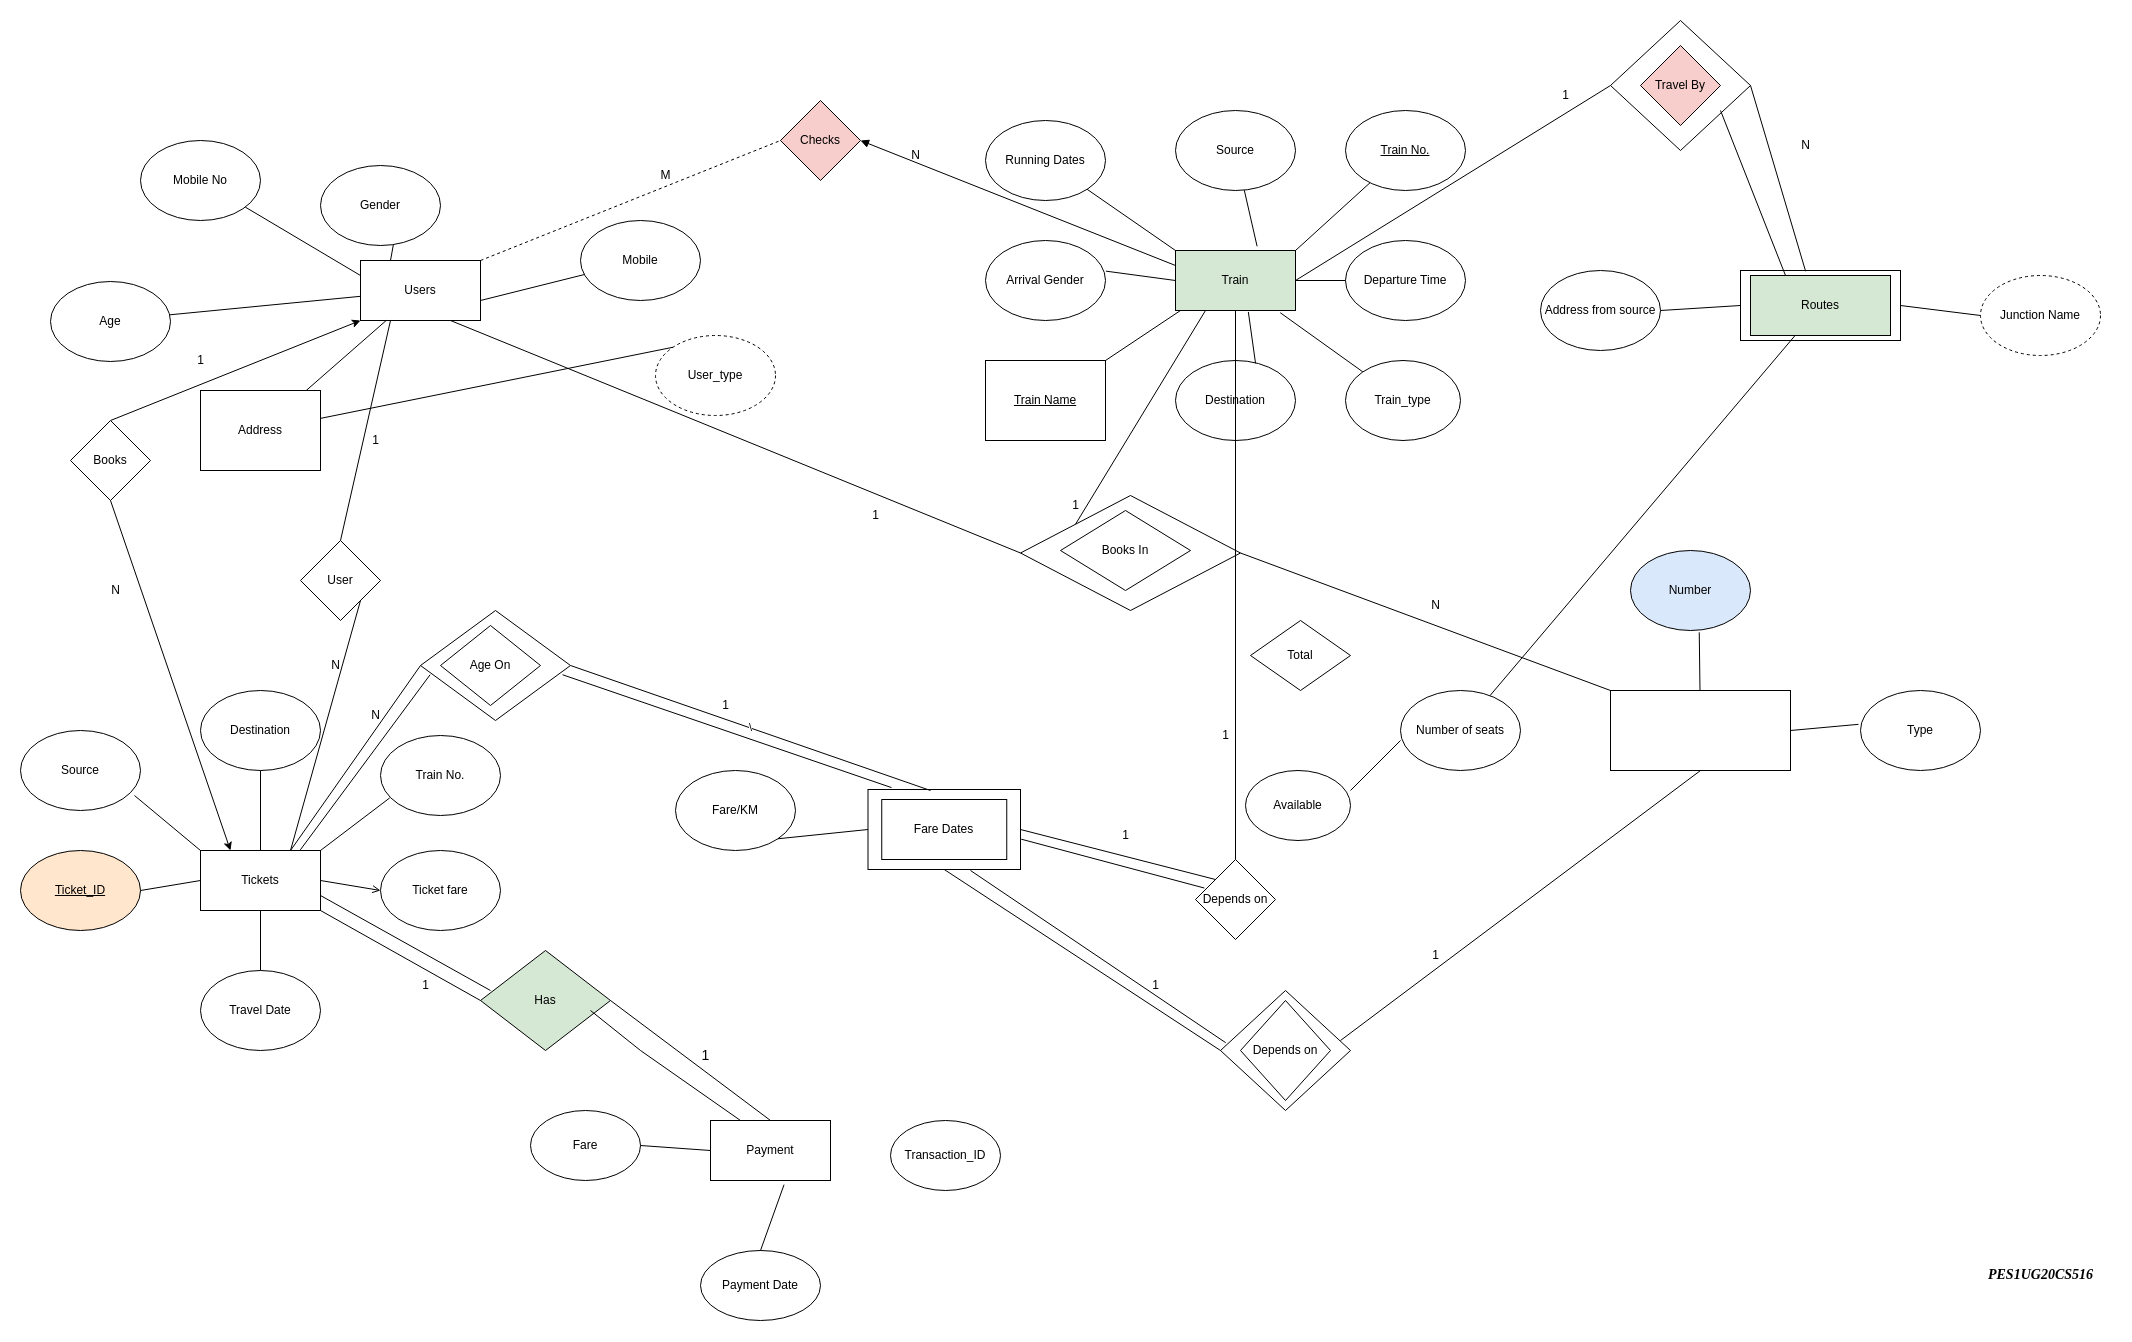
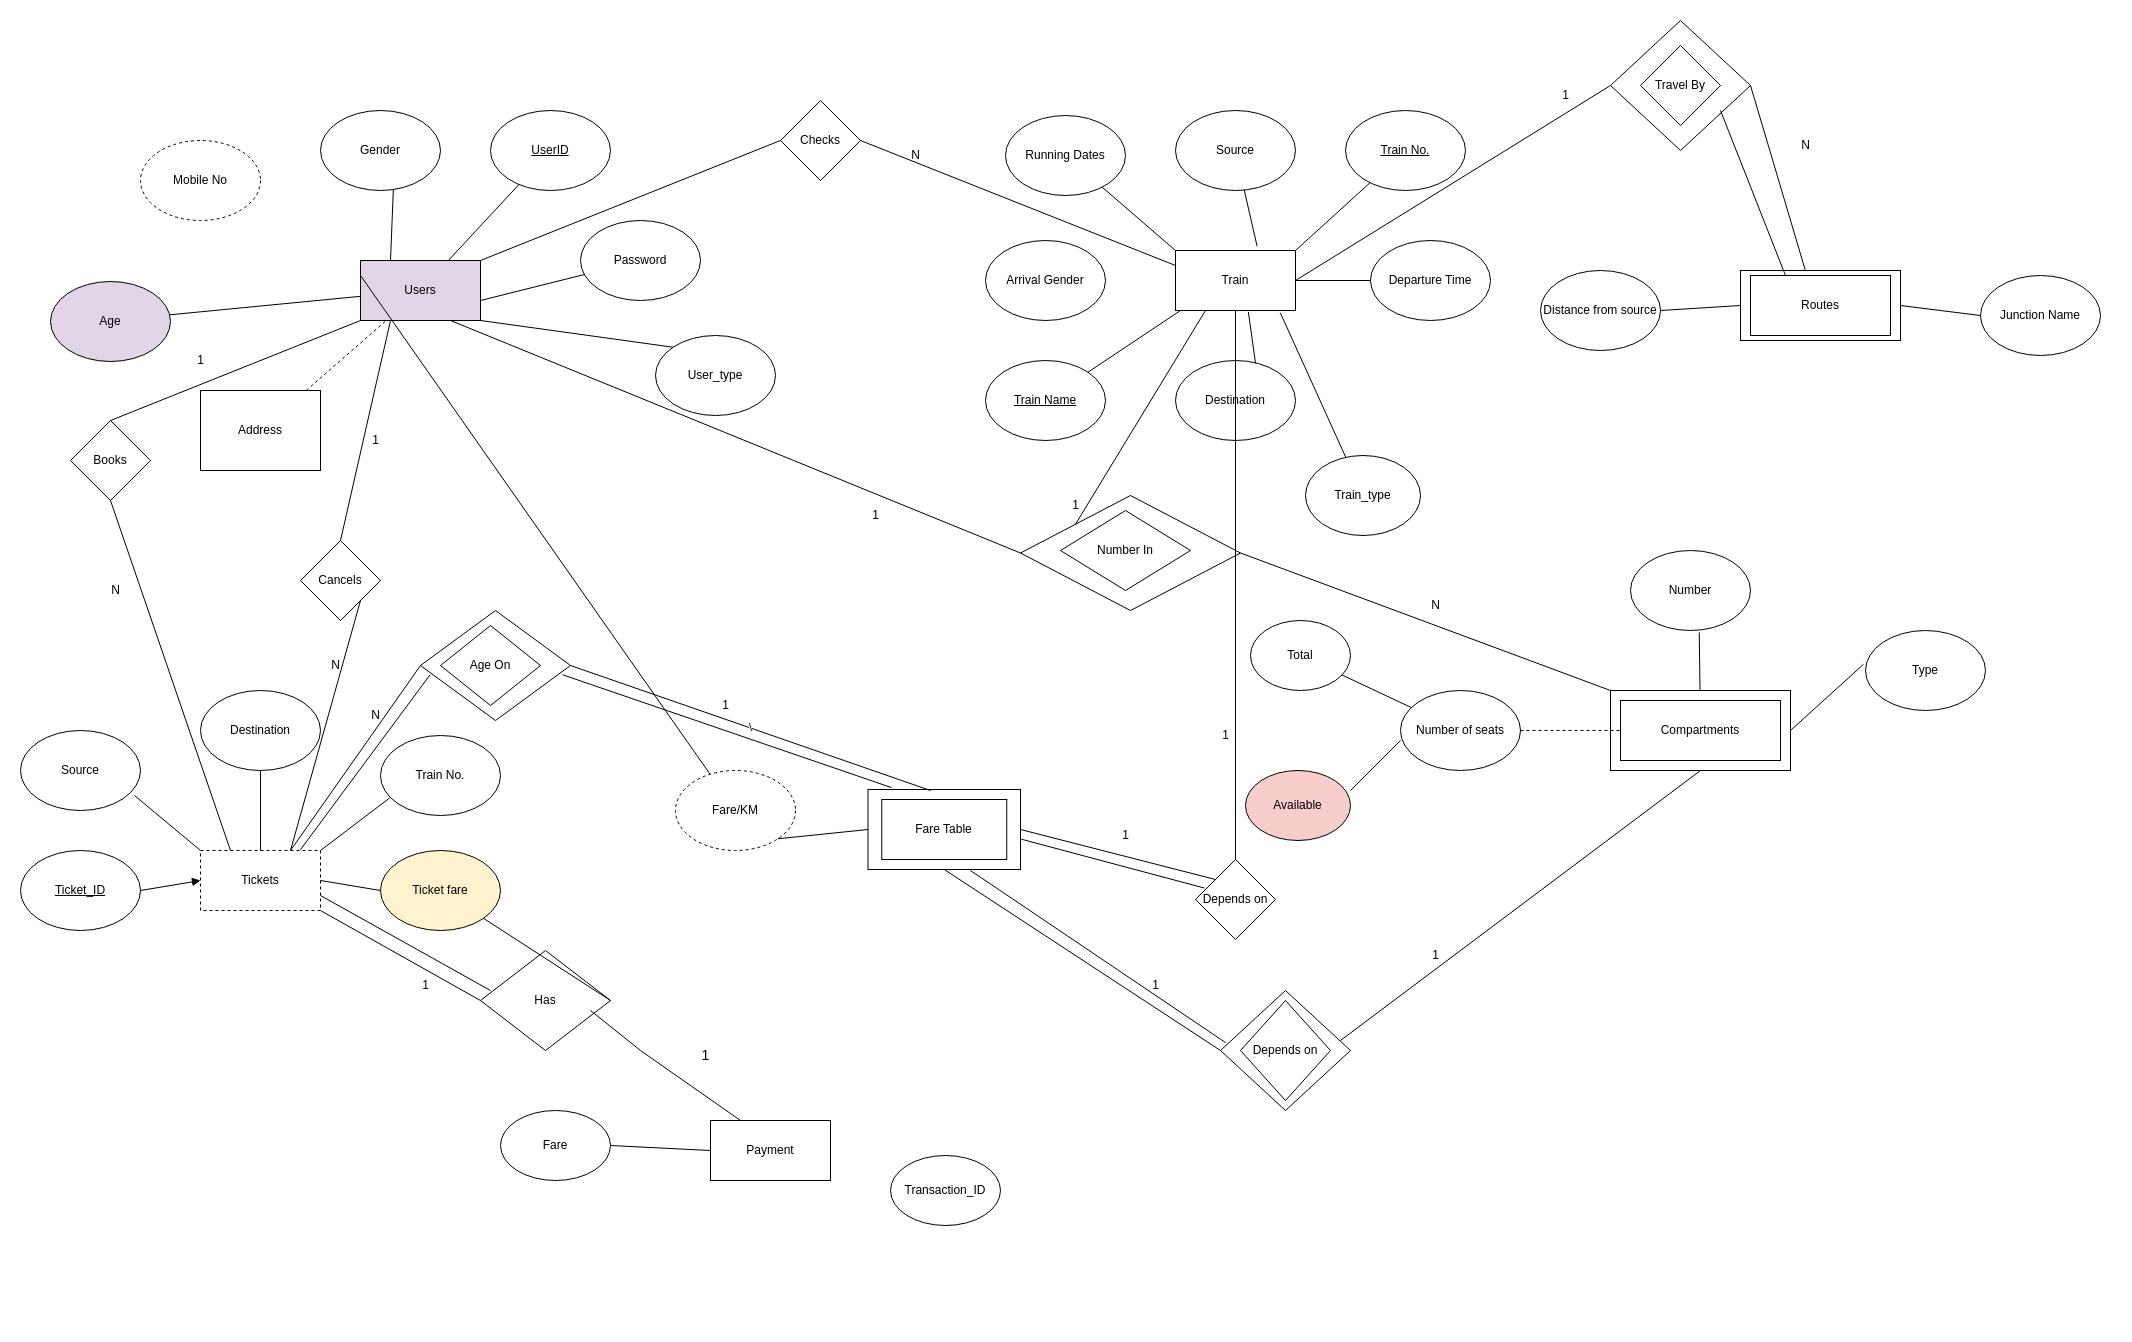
node "Travel By": fillcolor #f8cecc -> #ffffff
node "Checks": fillcolor #f8cecc -> #ffffff
edge "Train" -> "Checks": arrowhead block -> none
node "UserID": added
node "Running Dates": moved (1046, 161) -> (1066, 156)
node "M": removed
node "Mobile No": style solid -> dashed
edge "Checks" -- "Users": style dashed -> solid
node "Gender": moved (381, 206) -> (381, 151)
edge "UserID" -- "Users": added
edge "Mobile No" -- "Users": now "Fare/KM" -- "Users"
node "Mobile": label "Mobile" -> "Password"
edge "Arrival Gender" -- "Train": removed
node "Train": fillcolor #d5e8d4 -> #ffffff
node "Departure Time": moved (1406, 281) -> (1431, 281)
node "Users": fillcolor #ffffff -> #e1d5e7
node "Routes": fillcolor #d5e8d4 -> #ffffff
node "Address from source": label "Address from source" -> "Distance from source"
node "Junction Name": style dashed -> solid
node "Age": fillcolor #ffffff -> #e1d5e7
edge "Books" -> "Users": arrowhead classic -> none
edge "Users" -- "Address": style solid -> dashed
node "User_type": style dashed -> solid
edge "User_type" -- "Address": now "User_type" -- "Users"
node "Train Name": shape rectangle -> ellipse
node "Train_type": moved (1403, 401) -> (1363, 496)
edge "Routes" -- "Number of seats": now "Total" -- "Number of seats"
node "Books In": label "Books In" -> "Number In"
node "User": label "User" -> "Cancels"
node "Number": fillcolor #dae8fc -> #ffffff
node "Total": shape diamond -> ellipse
edge "Number of seats" -- "Compartments": added
node "Compartments": added
node "Type": moved (1921, 731) -> (1926, 671)
node "Available": fillcolor #ffffff -> #f8cecc
node "Fare/KM": style solid -> dashed
node "Fare Dates": label "Fare Dates" -> "Fare Table"
edge "Books" -> "Tickets": arrowhead classic -> none
node "Tickets": style solid -> dashed
edge "Tickets" -- "Ticket_ID": arrowhead none -> block
edge "Tickets" -> "Ticket fare": arrowhead open -> none
node "Ticket_ID": fillcolor #ffe6cc -> #ffffff
node "Ticket fare": fillcolor #ffffff -> #fff2cc
edge "Tickets" -- "Travel Date": removed
node "Has": fillcolor #d5e8d4 -> #ffffff
node "Travel Date": removed
edge "Has" -- "Payment": now "Has" -- "Ticket fare"
node "Fare": moved (586, 1146) -> (556, 1146)
node "Transaction_ID": moved (946, 1156) -> (946, 1191)
edge "Payment" -- "Payment Date": removed
node "PES1UG20CS516": removed
node "Payment Date": removed
